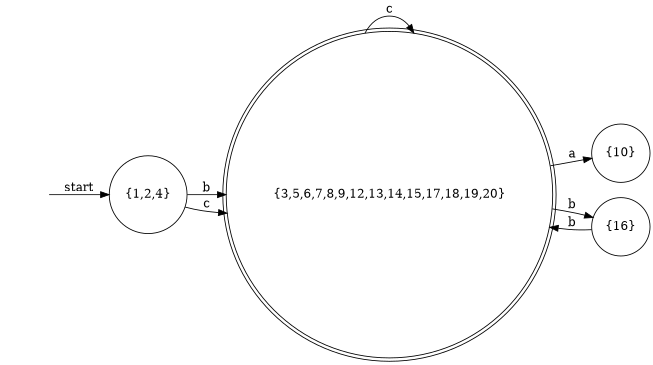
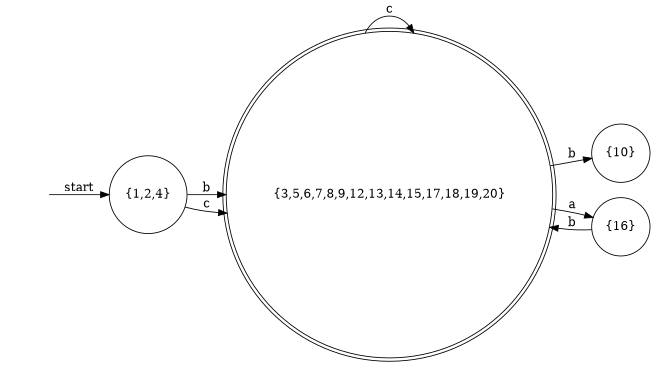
edge "{3,5,6,7,8,9,12,13,14,15,17,18,19,20}" -> "{10}": label "a" -> "b"
edge "{3,5,6,7,8,9,12,13,14,15,17,18,19,20}" -> "{16}": label "b" -> "a"
